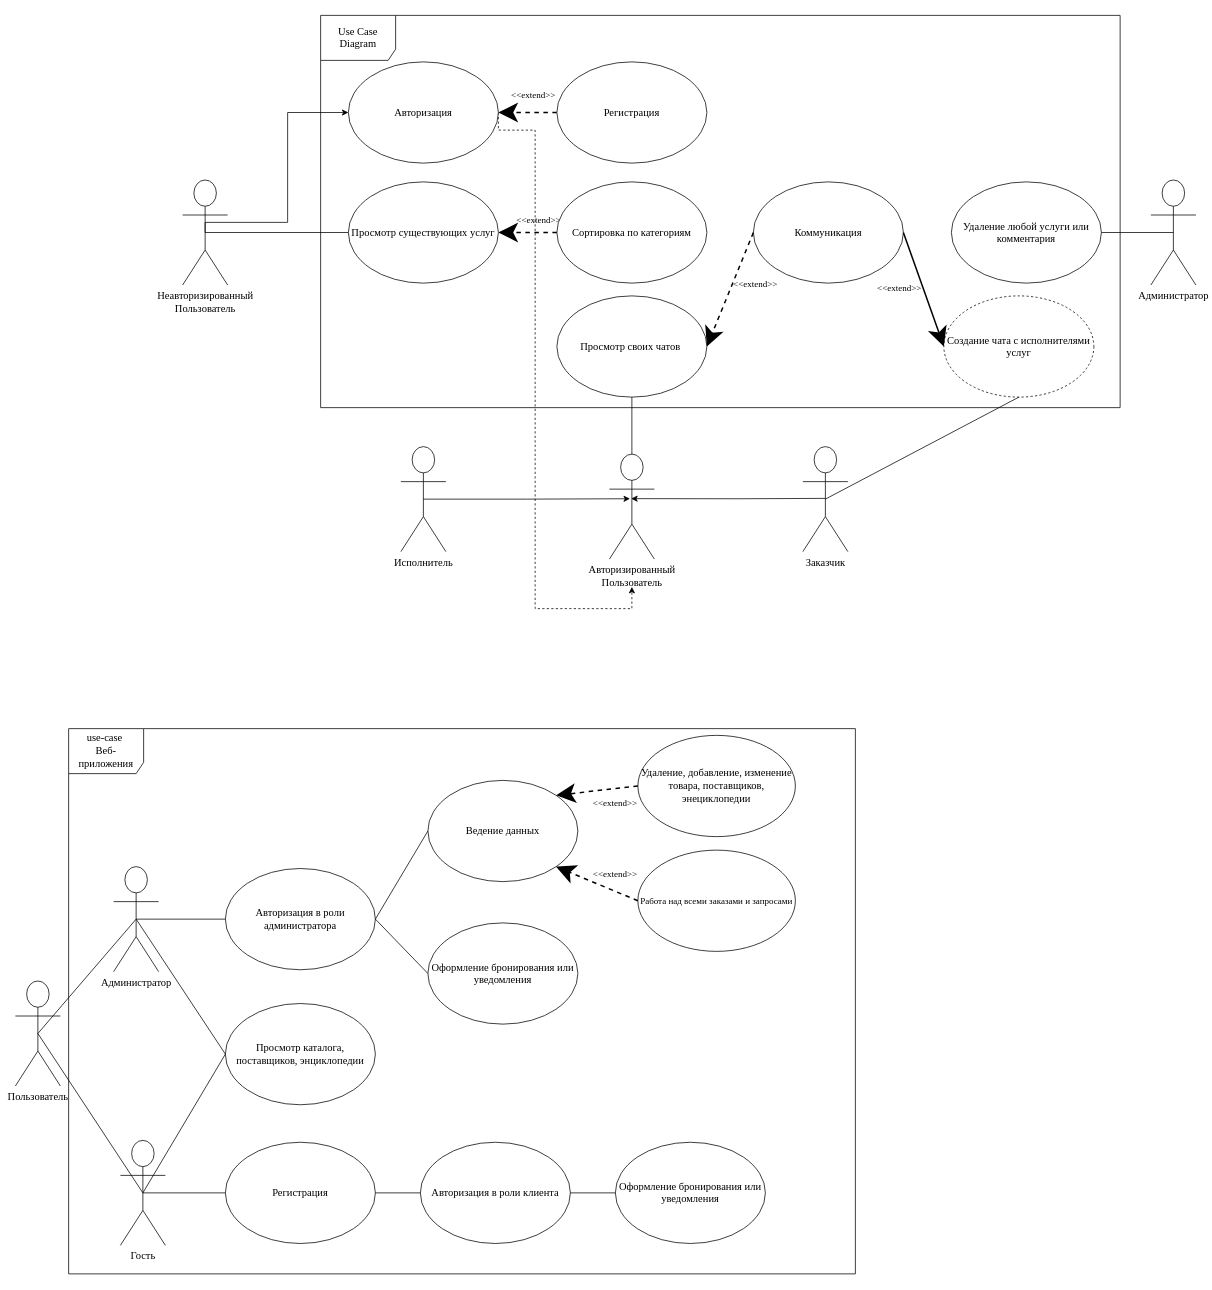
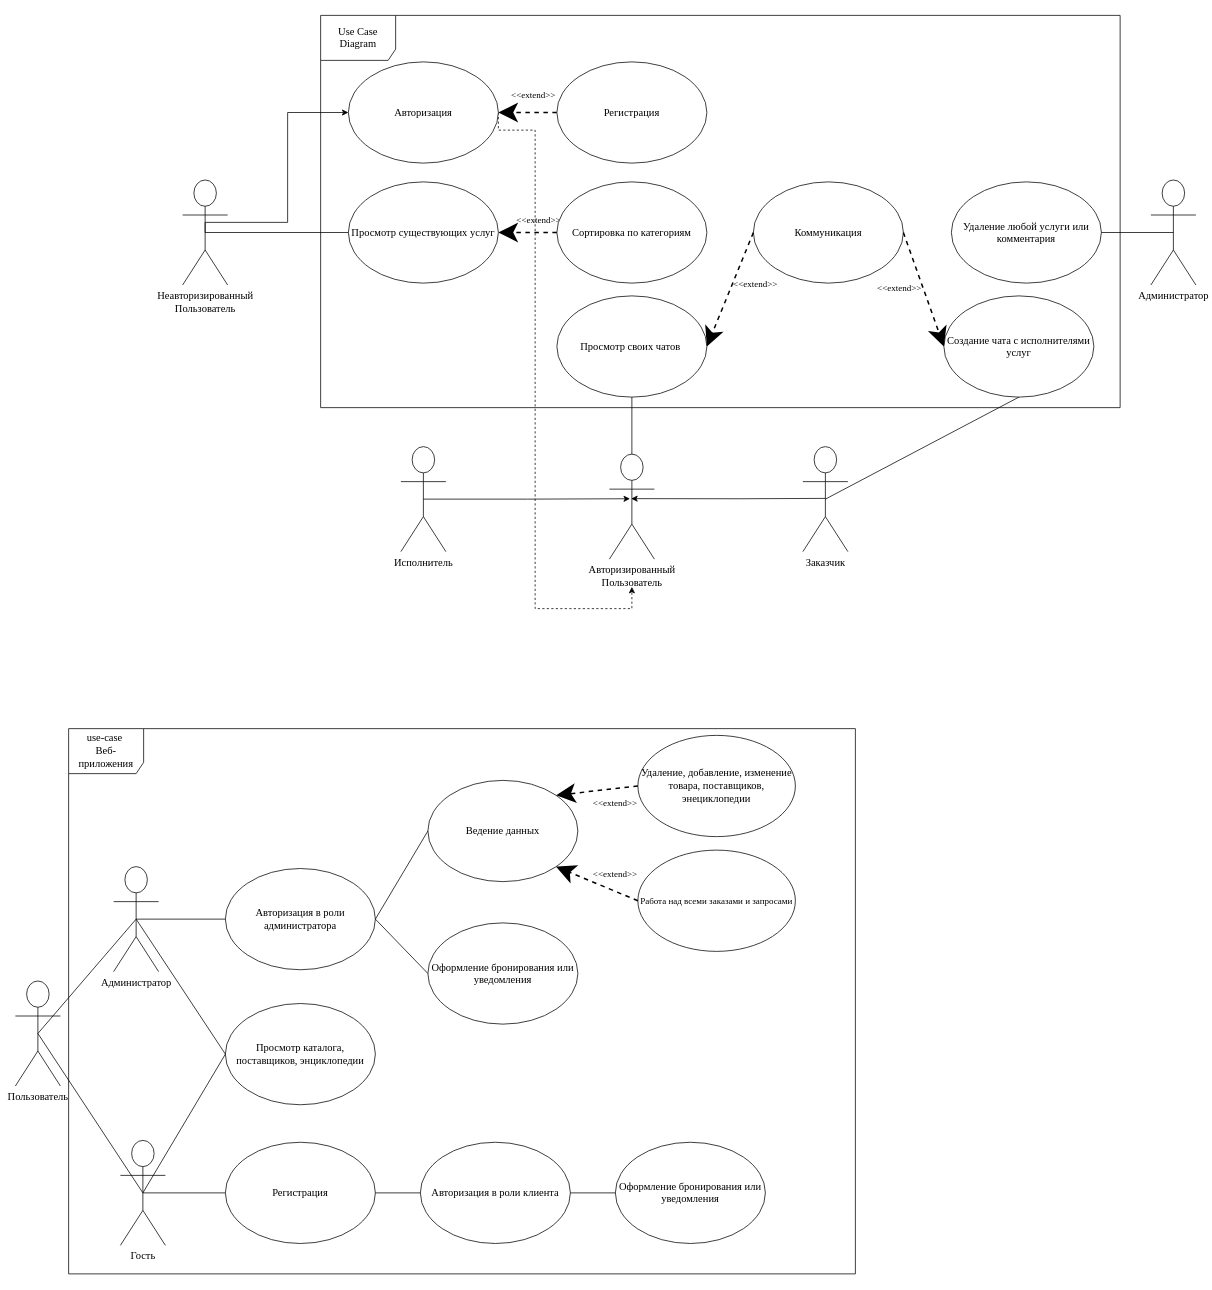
edge "Коммуникация" -> "Создание чата с исполнителями услуг": style solid -> dashed
node "Создание чата с исполнителями услуг": style dashed -> solid
